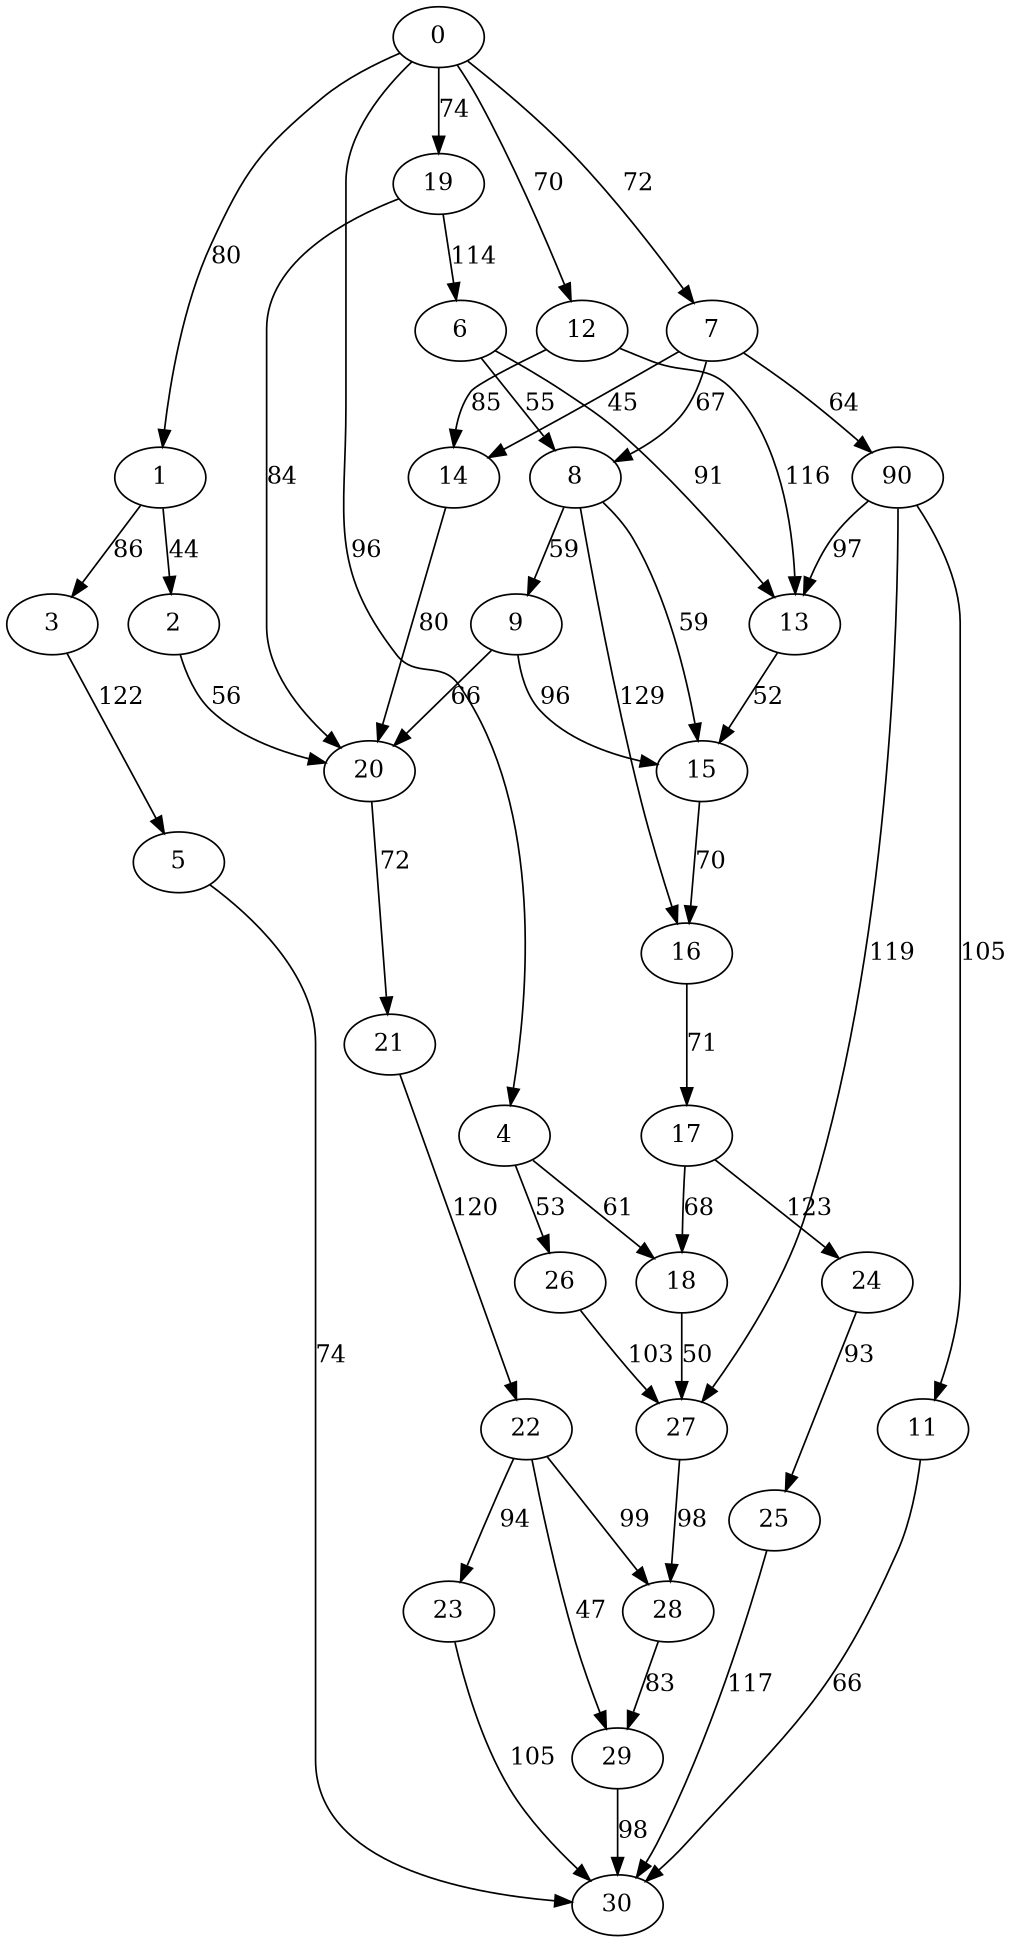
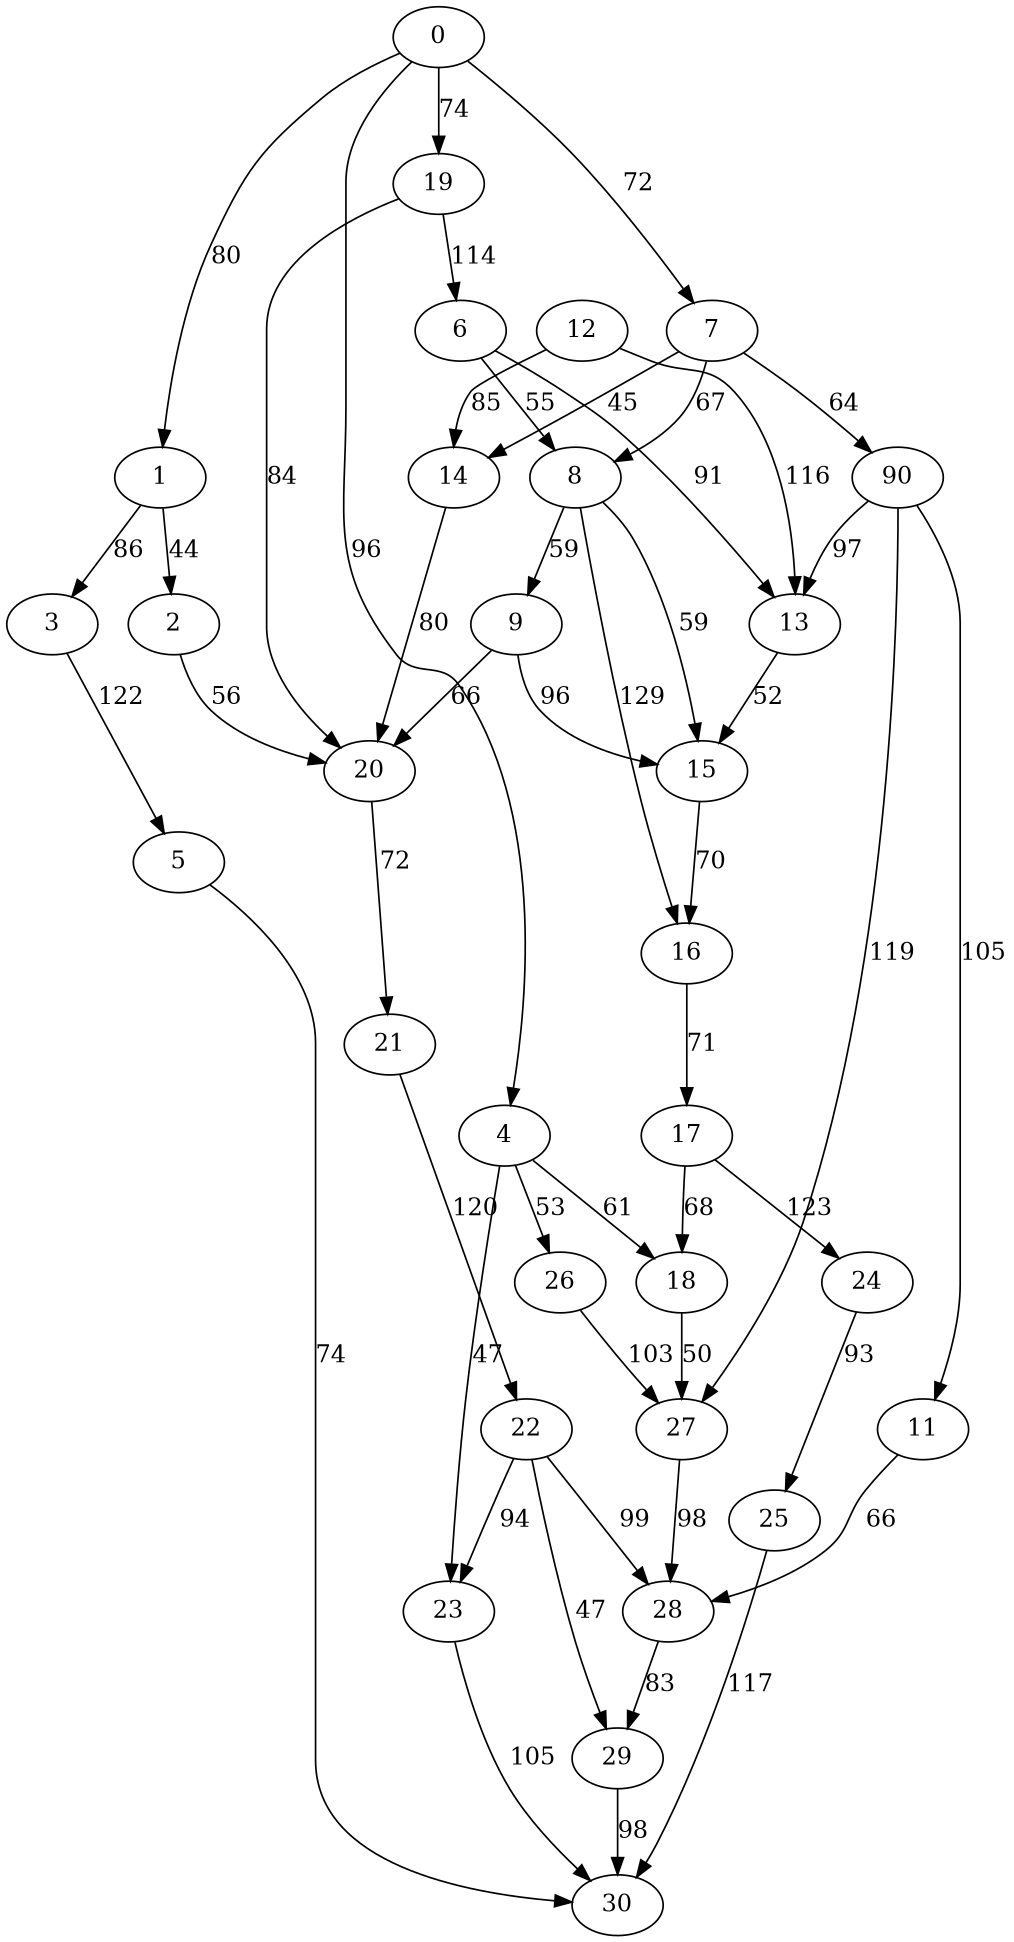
edge "0" -> "12": removed, label "70"
edge "4" -> "23": added, label "47"
edge "11" -> "30": now "11" -> "28"
